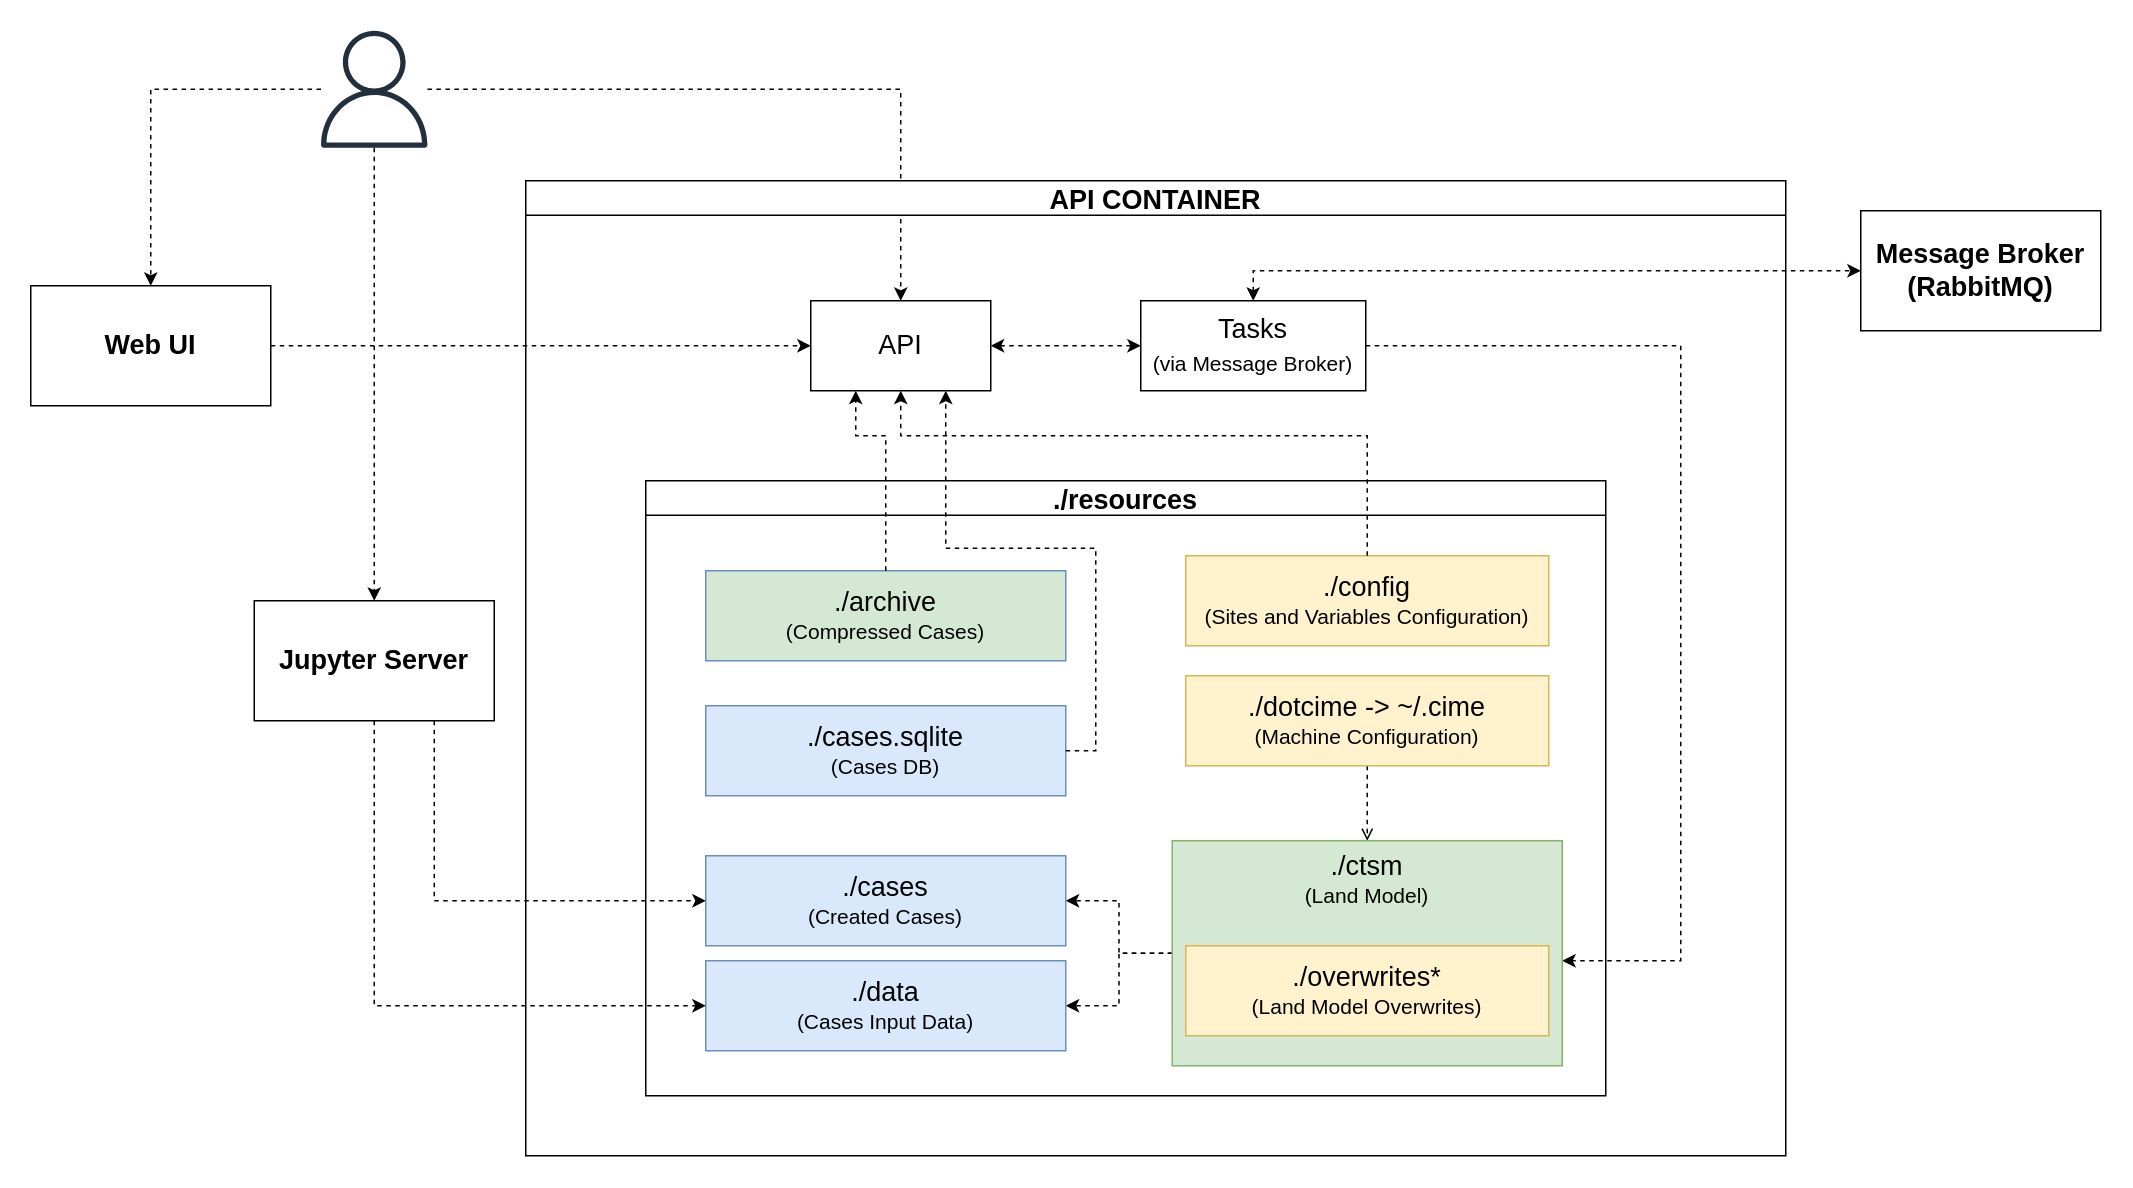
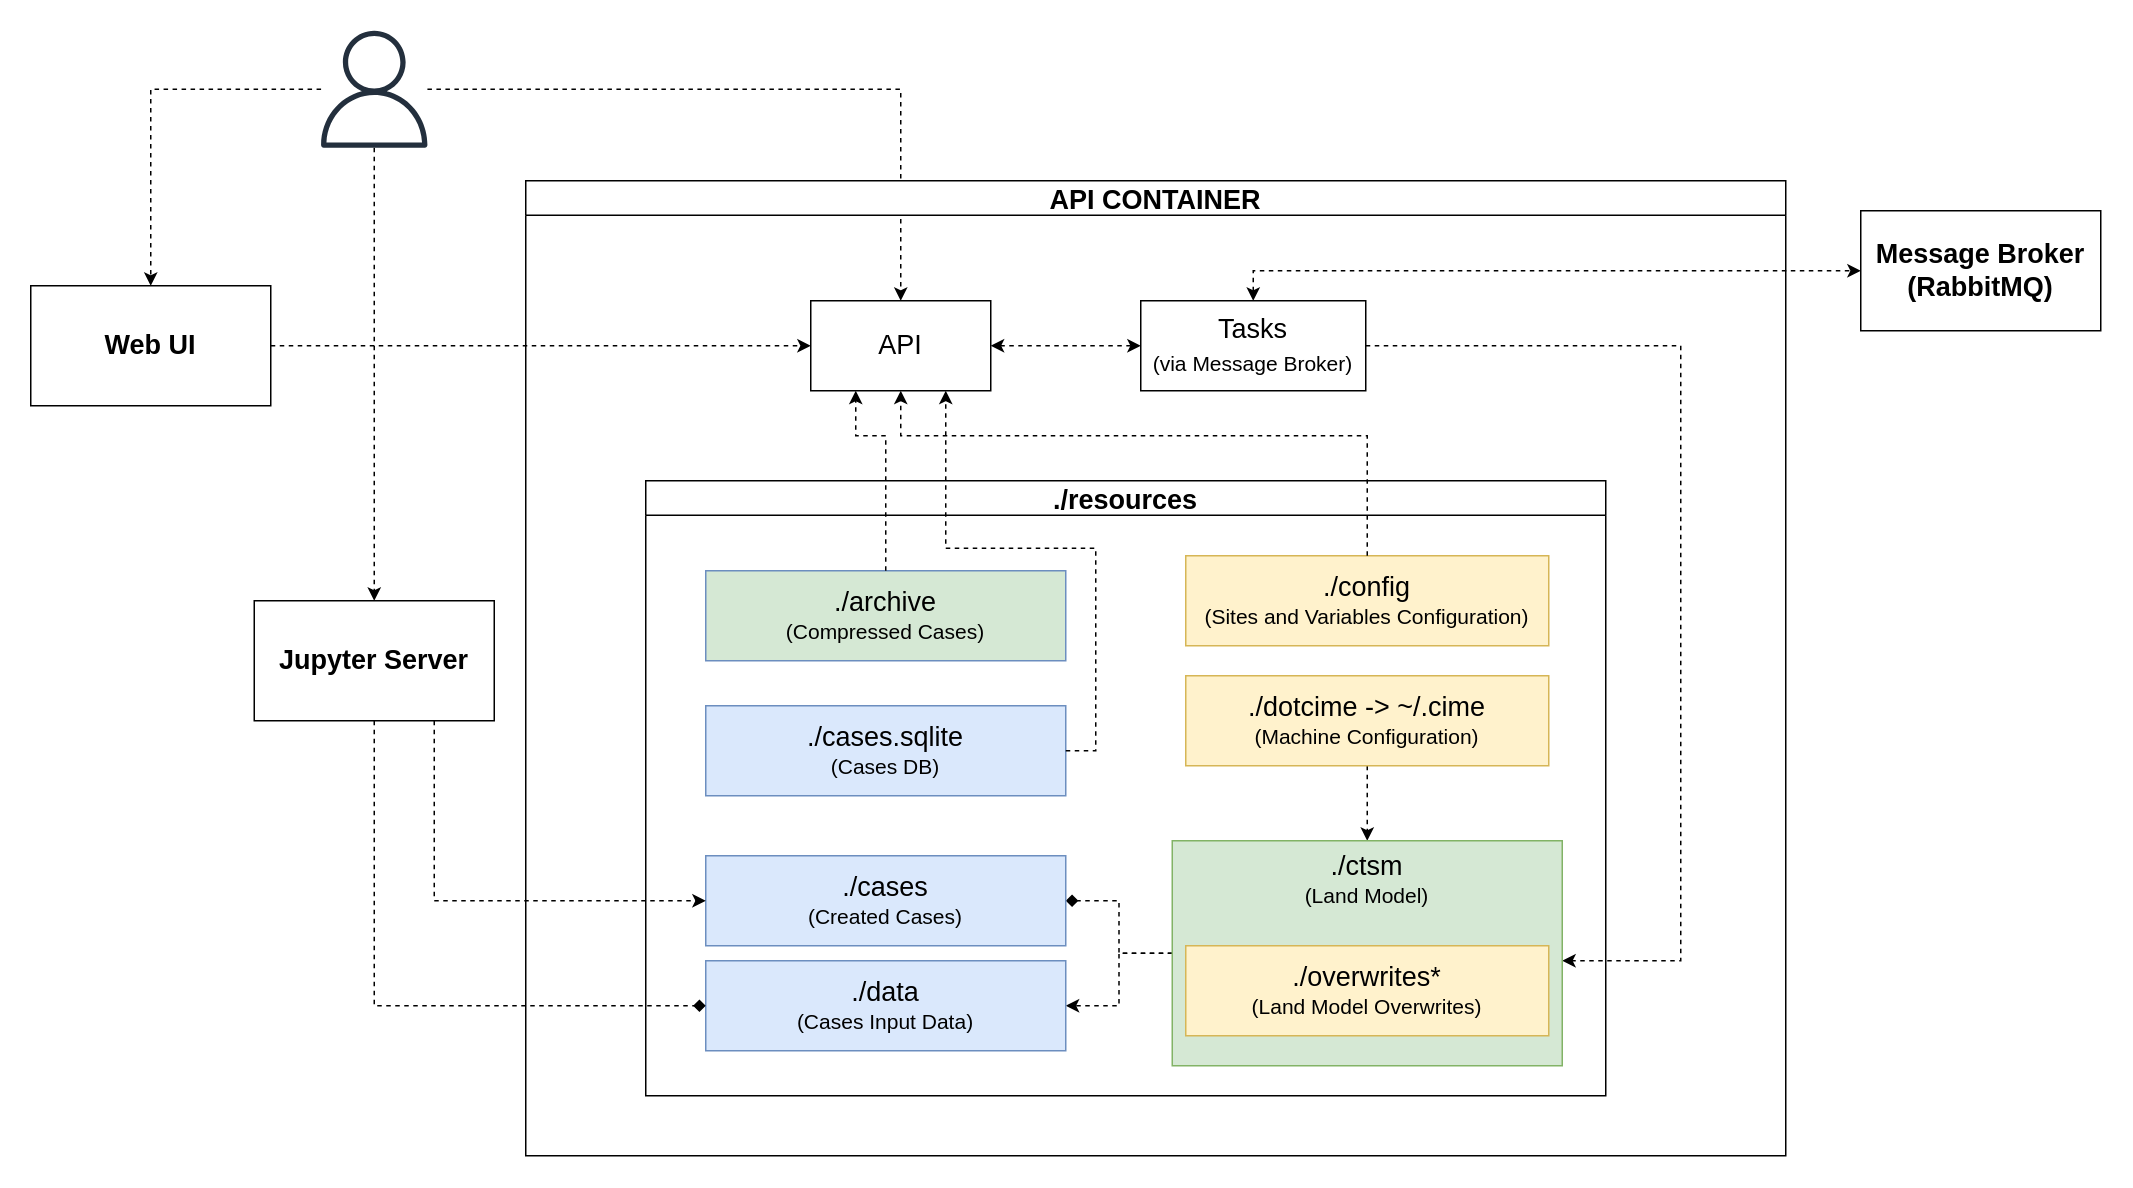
edge "./dotcime -> ~/.cime (Machine Configuration)" -> "./ctsm (Land Model)": arrowhead open -> classic
edge "./ctsm (Land Model)" -> "./cases (Created Cases)": arrowhead classic -> diamond
edge "Jupyter Server" -> "./data (Cases Input Data)": arrowhead classic -> diamond
